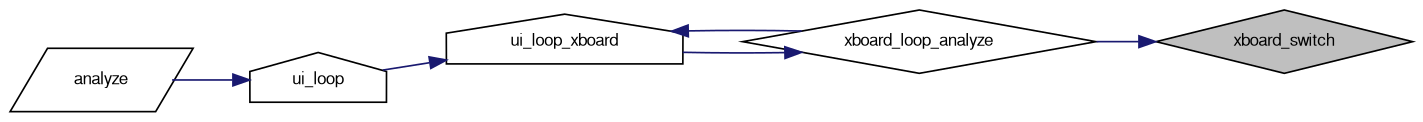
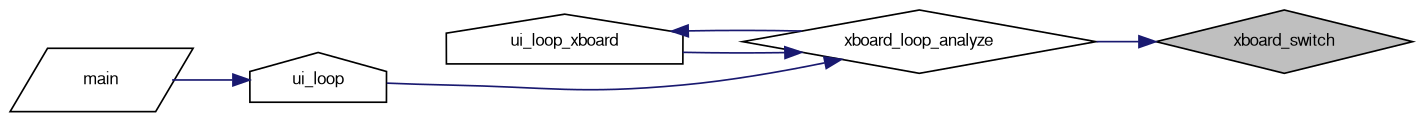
edge "ui_loop" -> "ui_loop_xboard": now "ui_loop" -> "xboard_loop_analyze"
node "analyze": label "analyze" -> "main"
